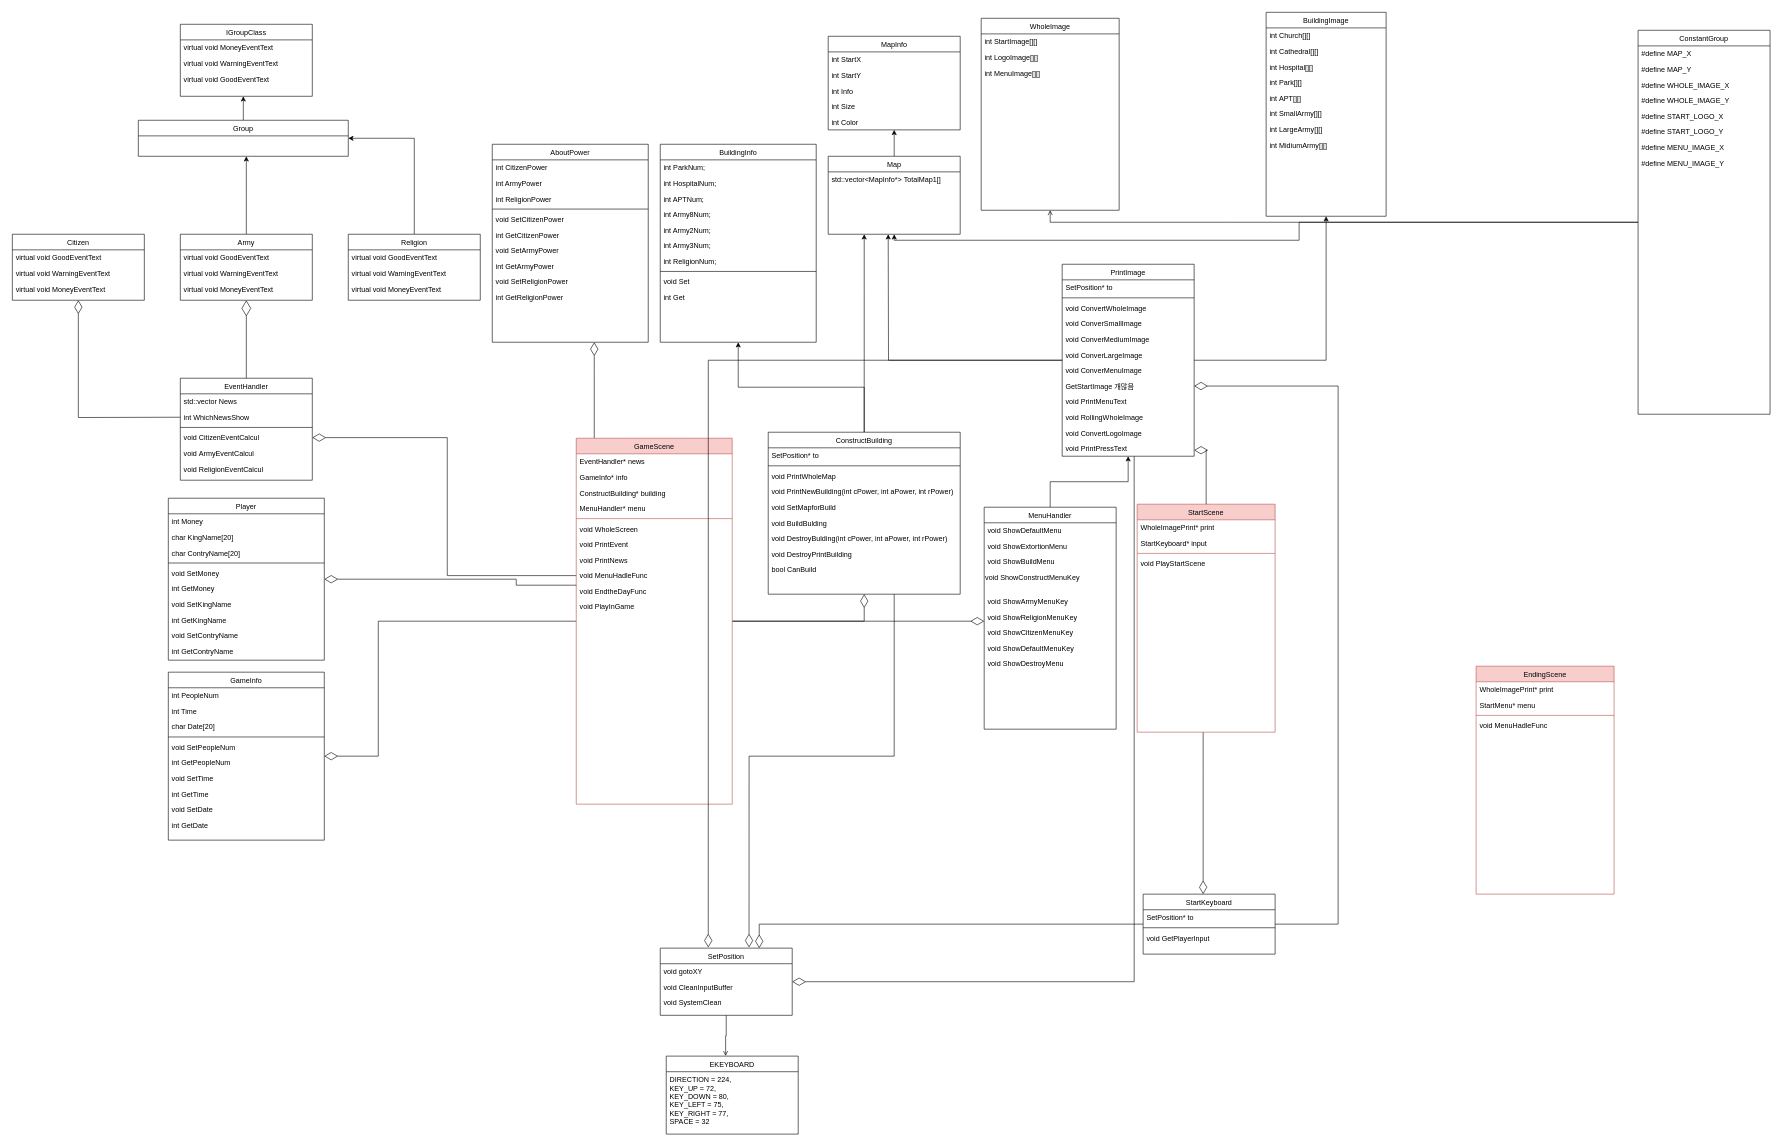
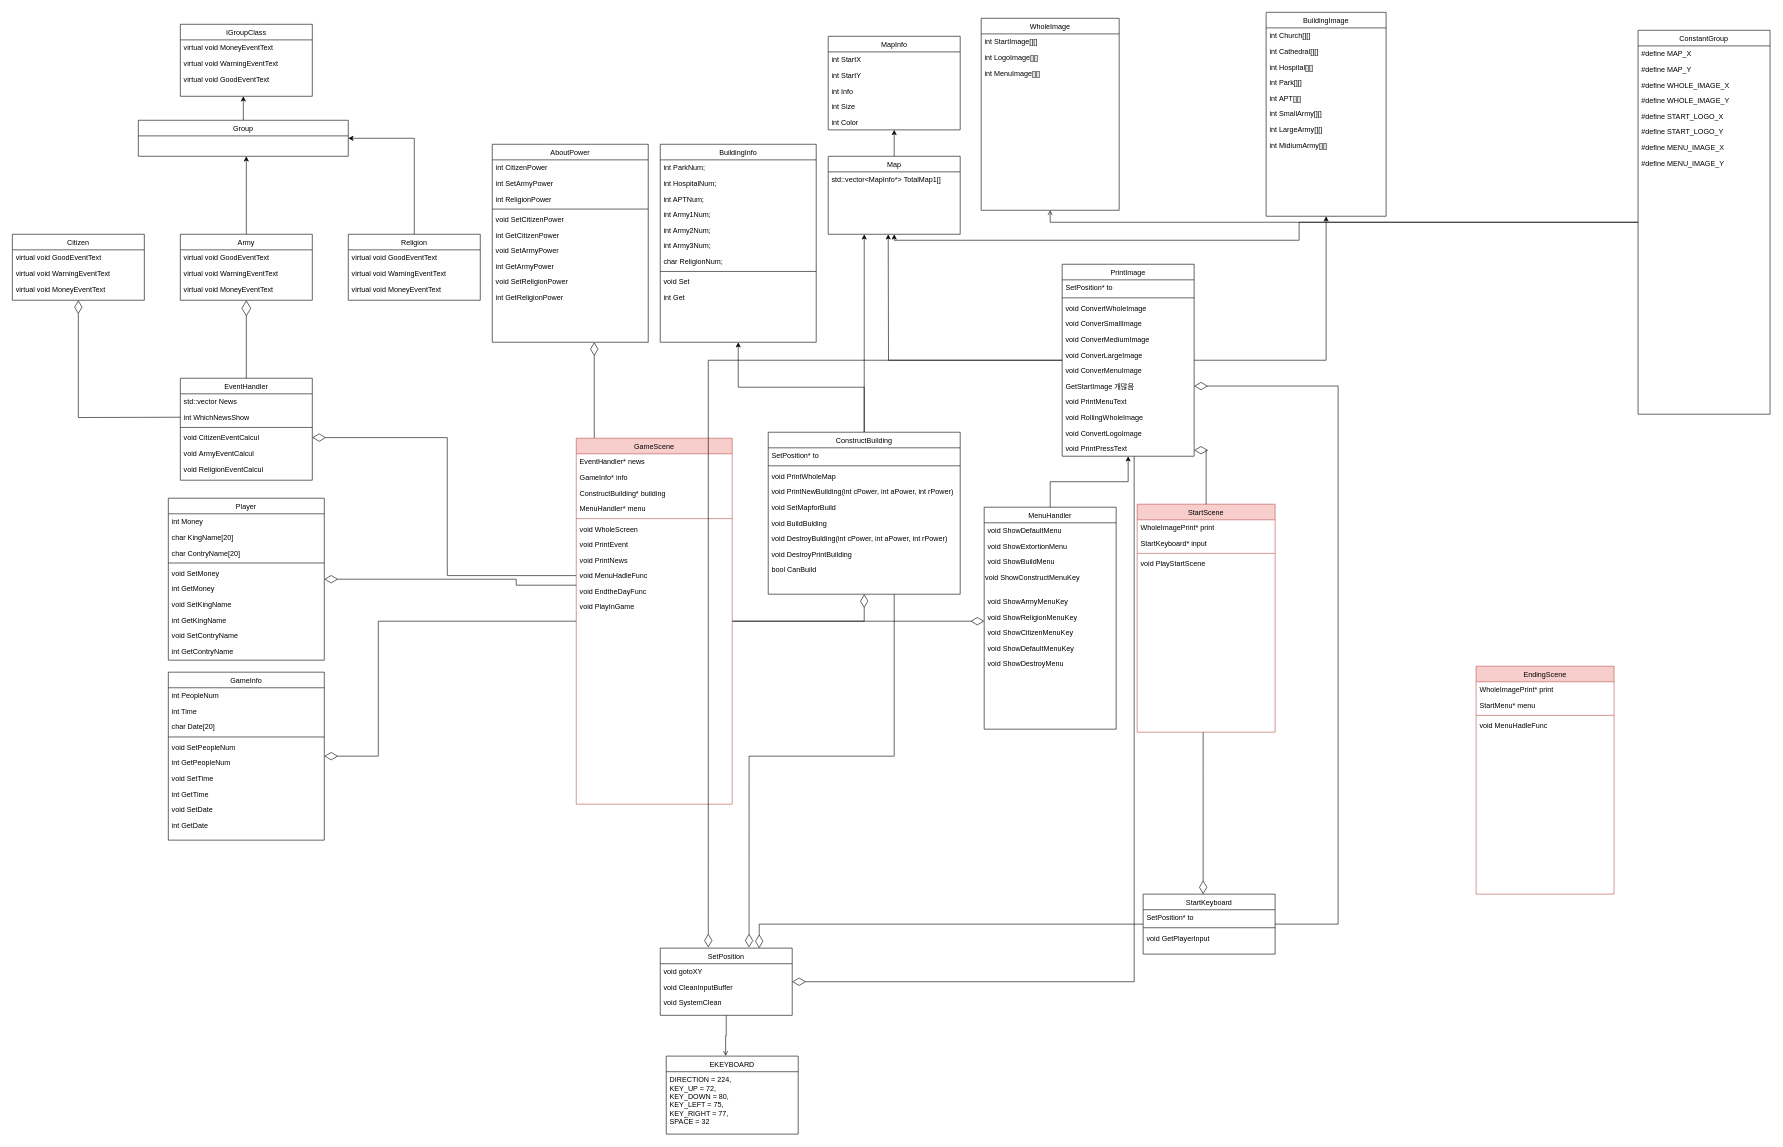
node "int ArmyPower": label "int ArmyPower" -> "int SetArmyPower"
node "int Army8Num;": label "int Army8Num;" -> "int Army1Num;"
node "int ReligionNum;": label "int ReligionNum;" -> "char ReligionNum;"
